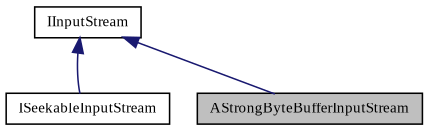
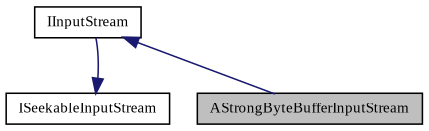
edge "ISeekableInputStream" -> "IInputStream": reversed
